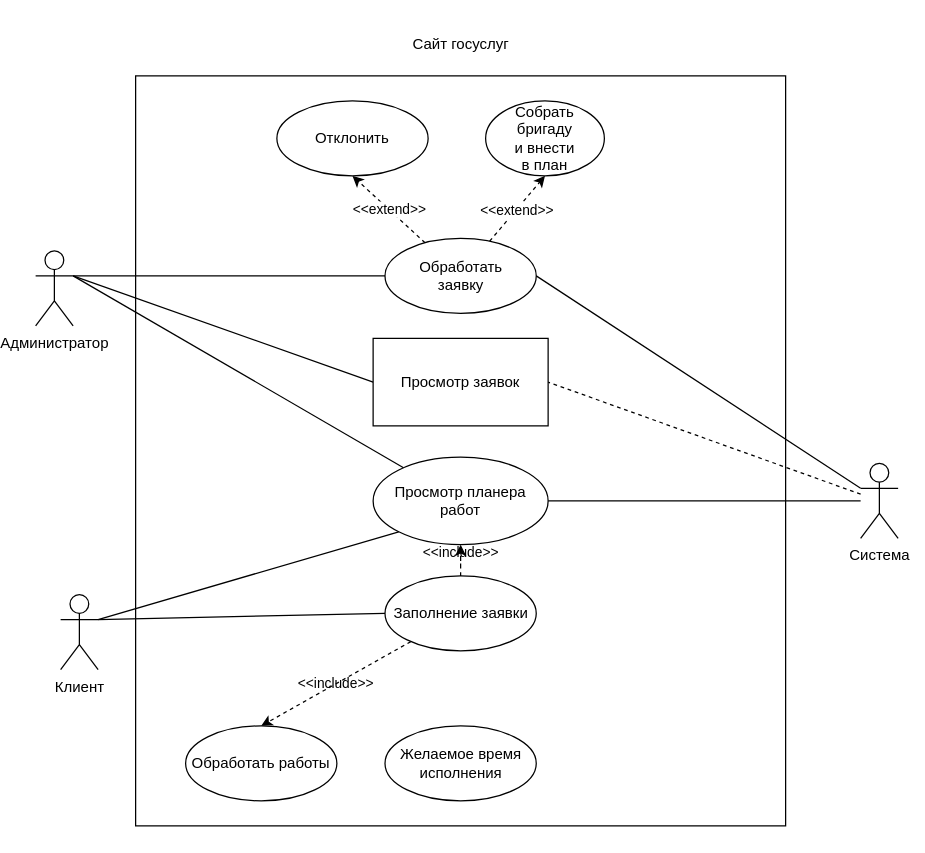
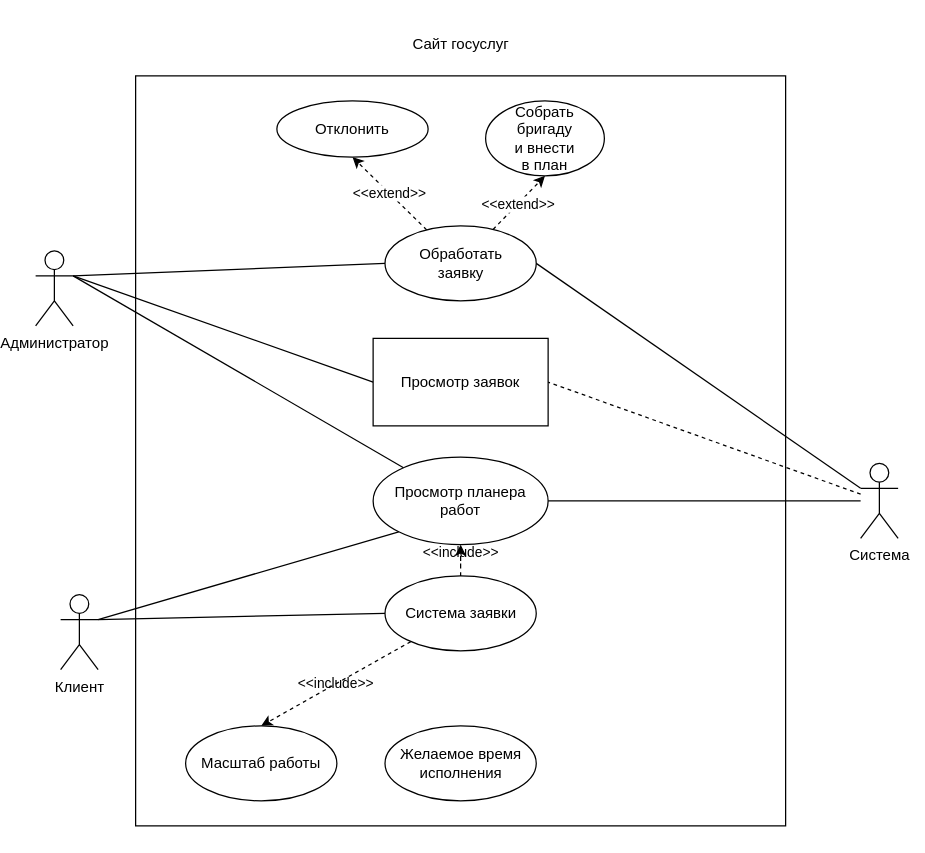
node "Отклонить": size 151x75 -> 151x56
node "Обработать заявку": moved (461, 276) -> (461, 263)
node "Заполнение заявки": label "Заполнение заявки" -> "Система заявки"
node "Обработать работы": label "Обработать работы" -> "Масштаб работы"
